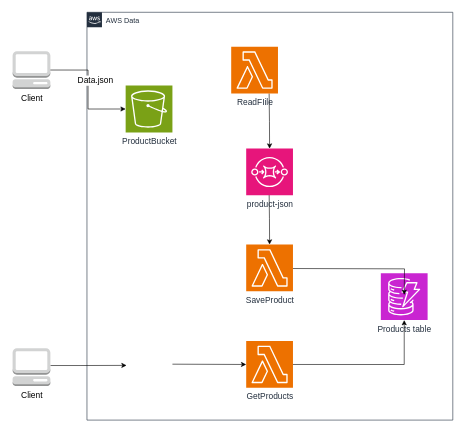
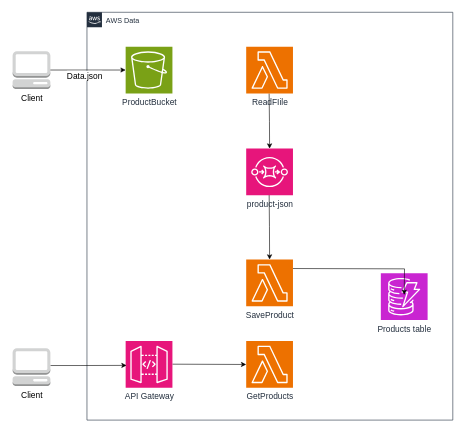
node "ReadFIile": moved (254, 70) -> (269, 70)
node "ProductBucket": moved (149, 109) -> (149, 70)
node "SaveProduct": moved (269, 268) -> (269, 283)
node "API Gateway": added
edge "GetProducts" -> "Products table": removed
